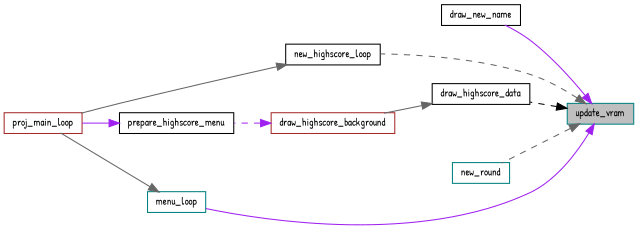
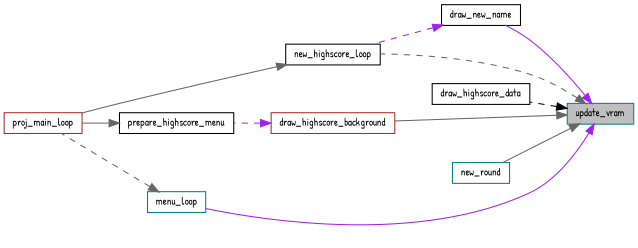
edge "new_highscore_loop" -> "draw_new_name": added
edge "draw_highscore_background" -> "draw_highscore_data": now "draw_highscore_background" -> "update_vram"
edge "proj_main_loop" -> "prepare_highscore_menu": color purple -> gray40
edge "new_round" -> "update_vram": style dashed -> solid
edge "proj_main_loop" -> "menu_loop": style solid -> dashed
